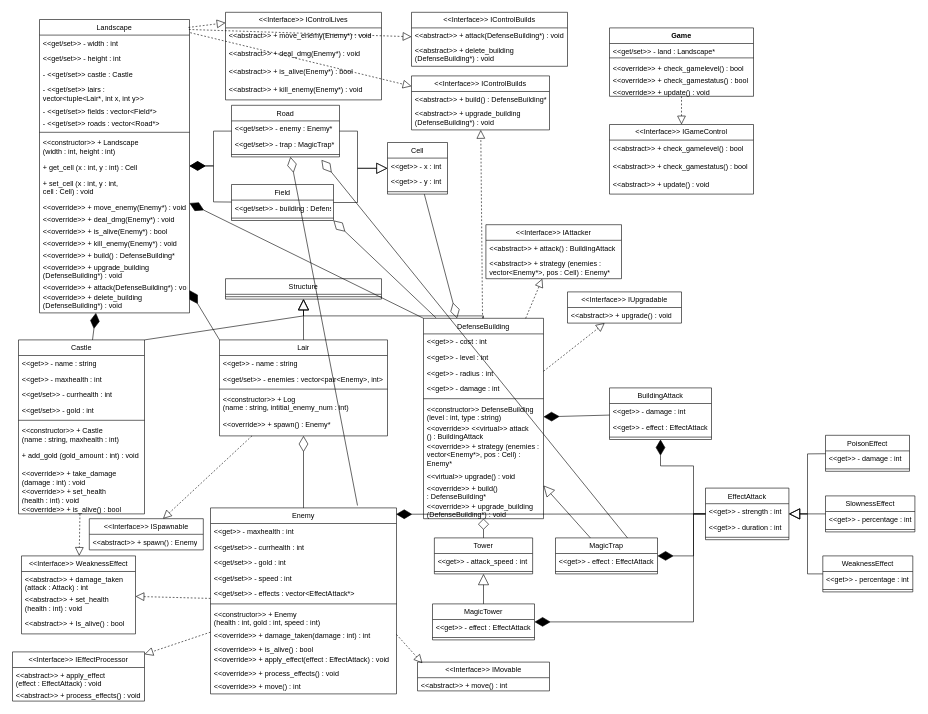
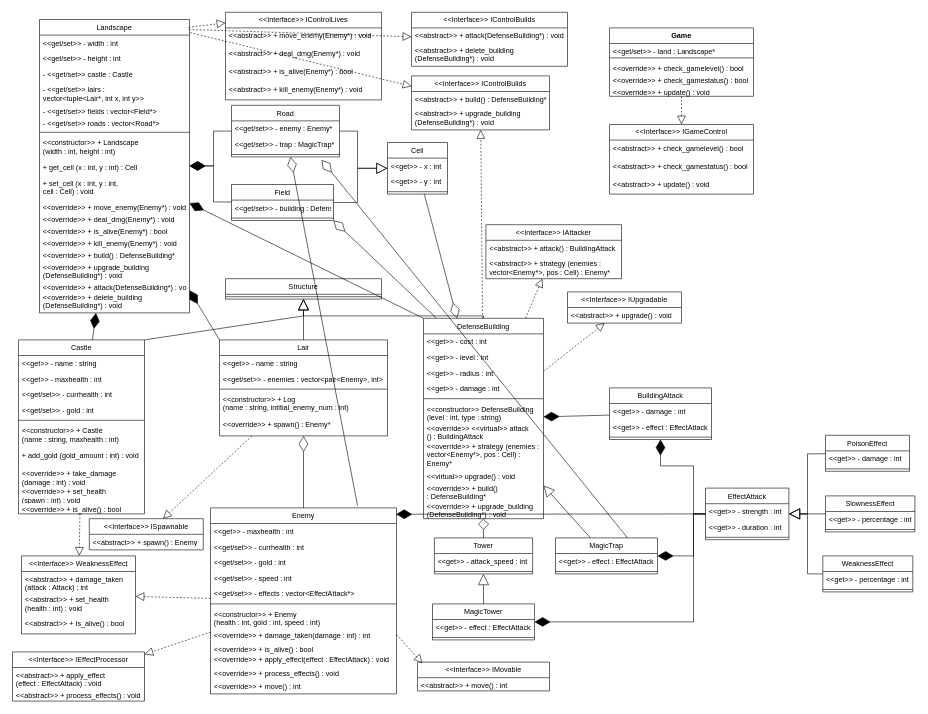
node "<<override>> + set_health (health : int) : void": label "<<override>> + set_health (health : int) : void" -> "<<override>> + set_health (spawn : int) : void"
